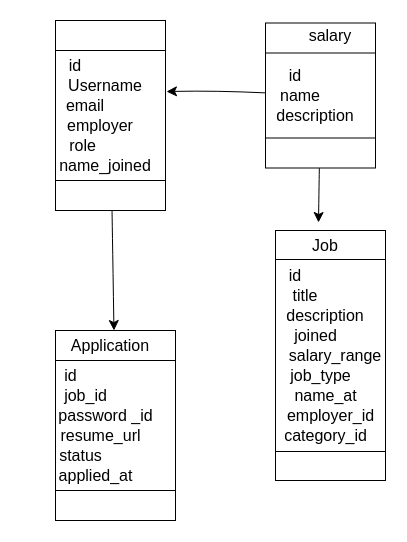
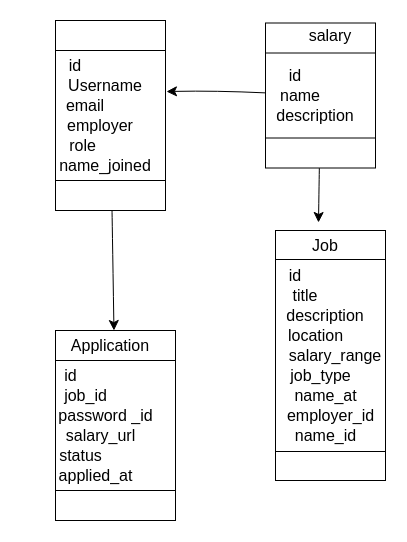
node "joined": label "joined" -> "location"
node "resume_url": label "resume_url" -> "salary_url"
node "category_id": label "category_id" -> "name_id"
